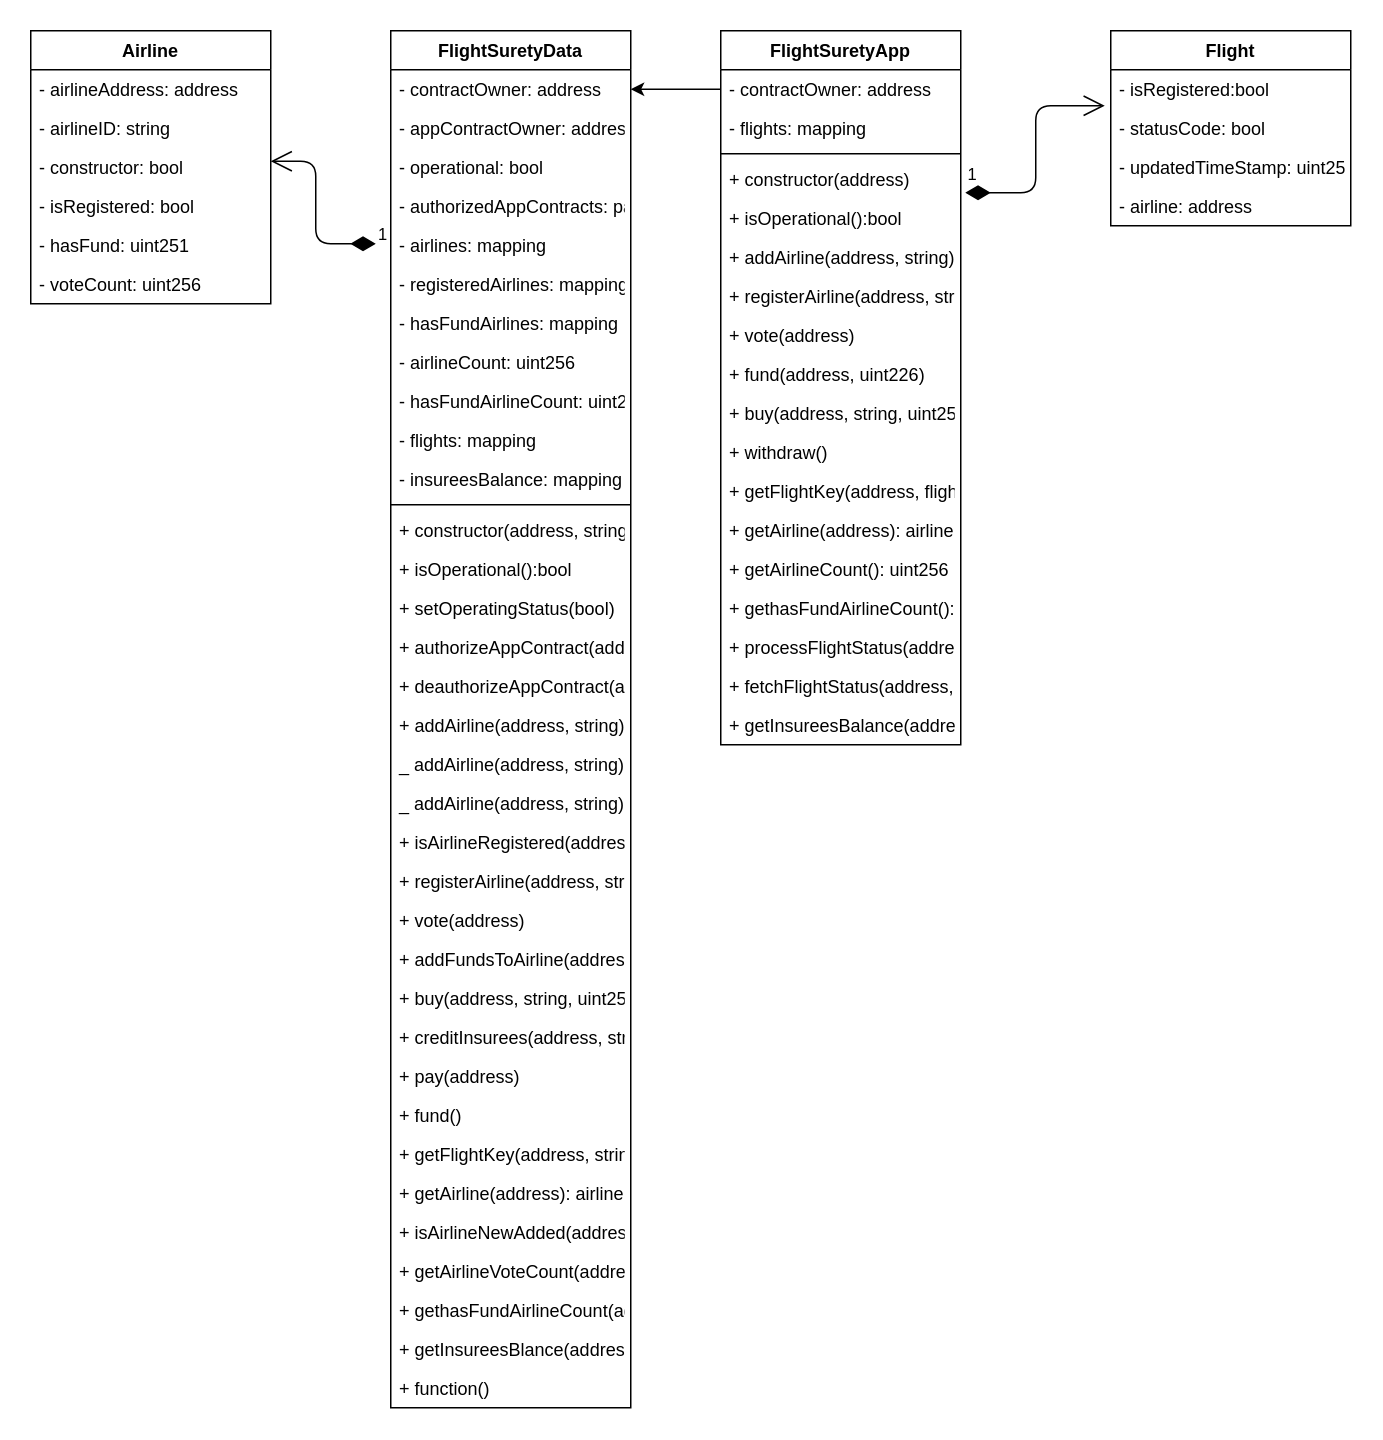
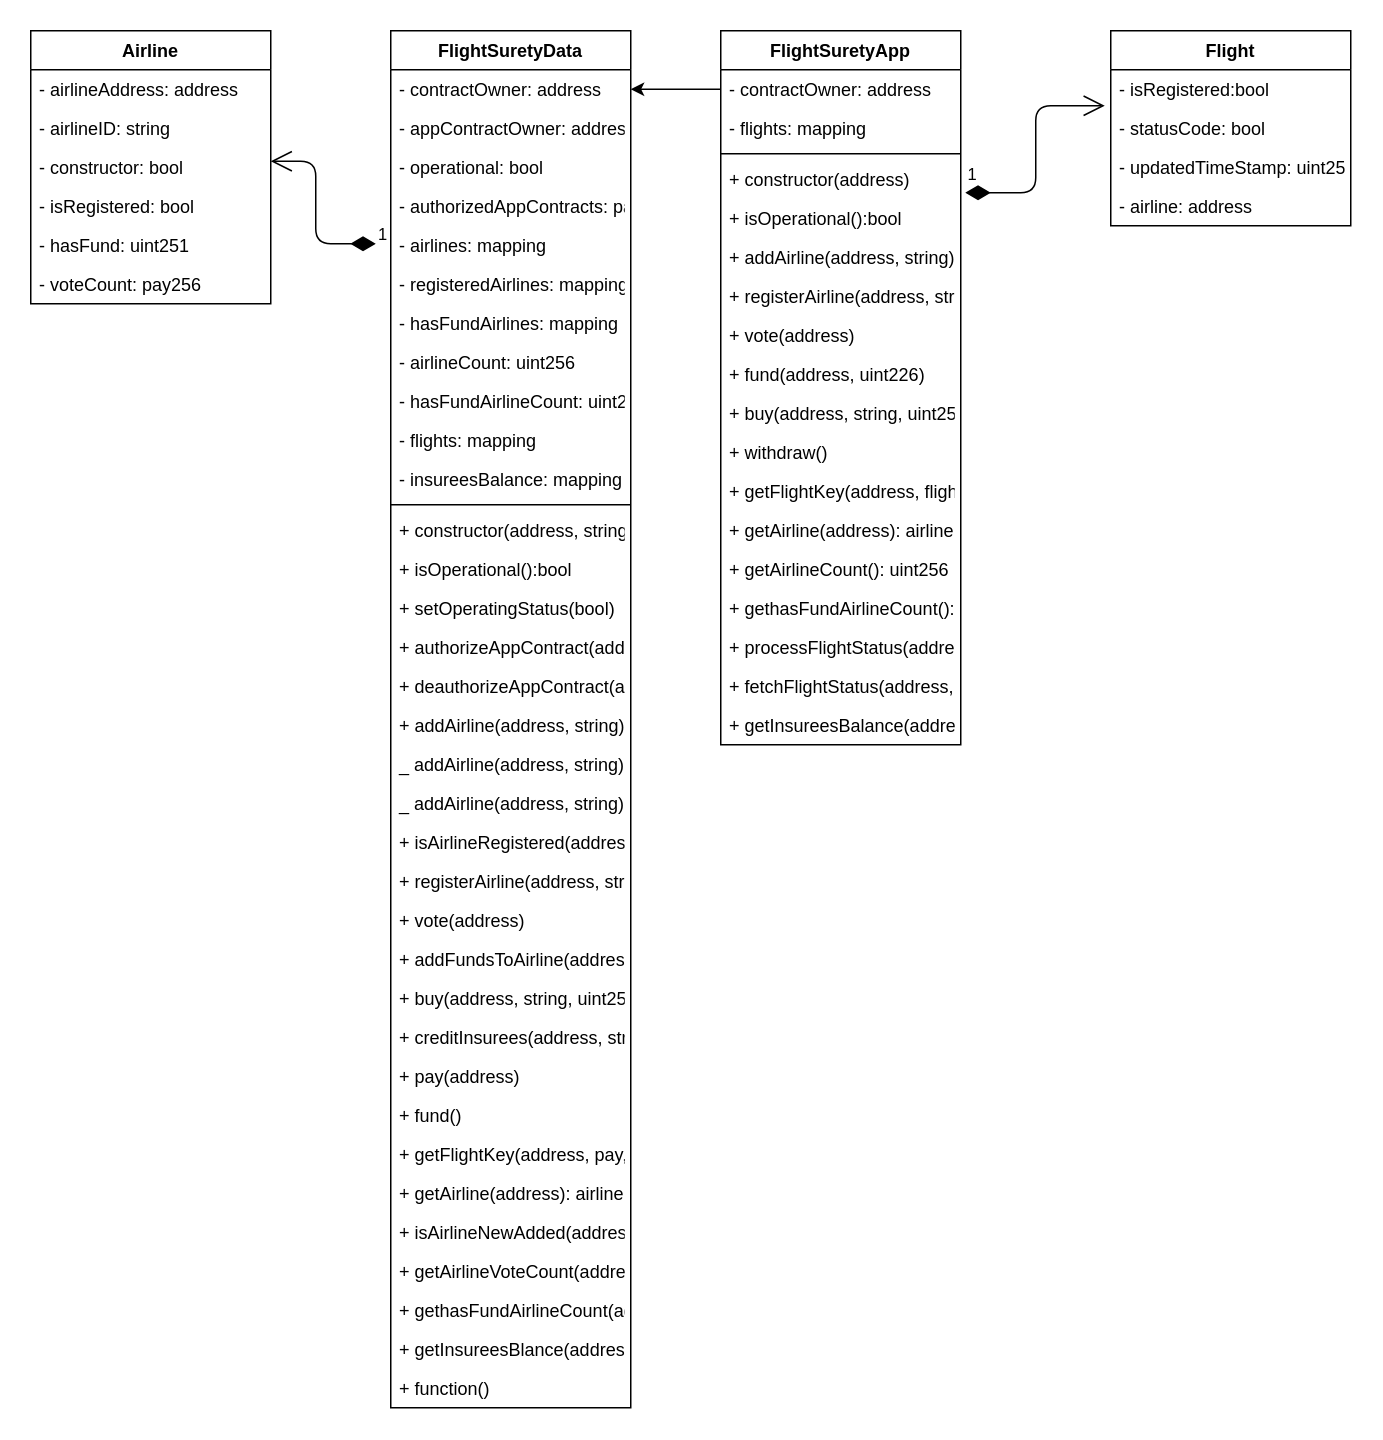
node "- voteCount: uint256": label "- voteCount: uint256" -> "- voteCount: pay256"
node "+ getFlightKey(address, string, uint256)": label "+ getFlightKey(address, string, uint256)" -> "+ getFlightKey(address, pay, uint256)"
